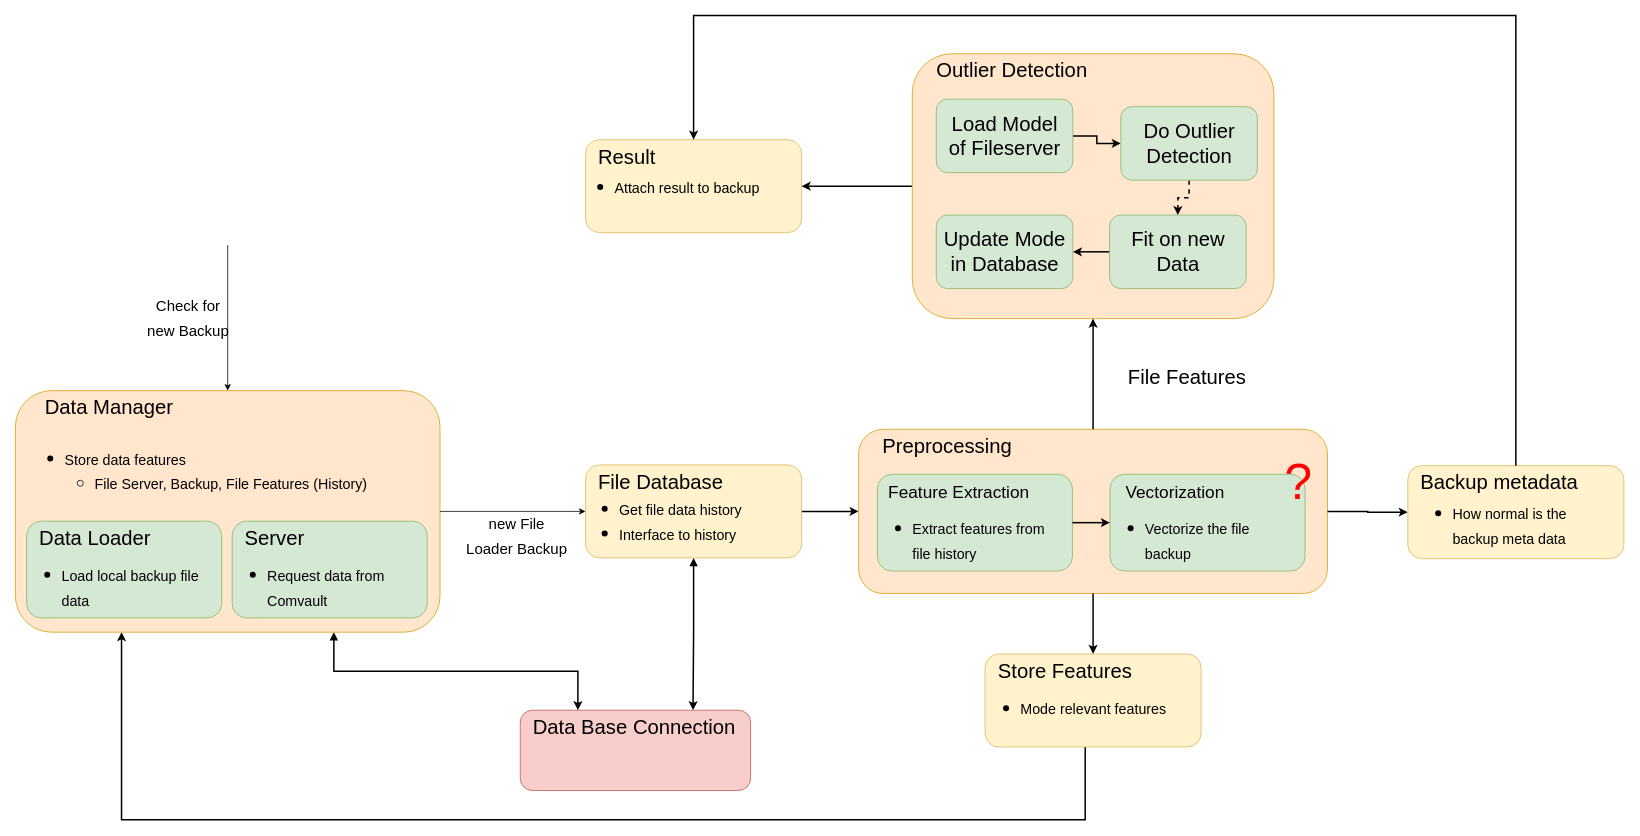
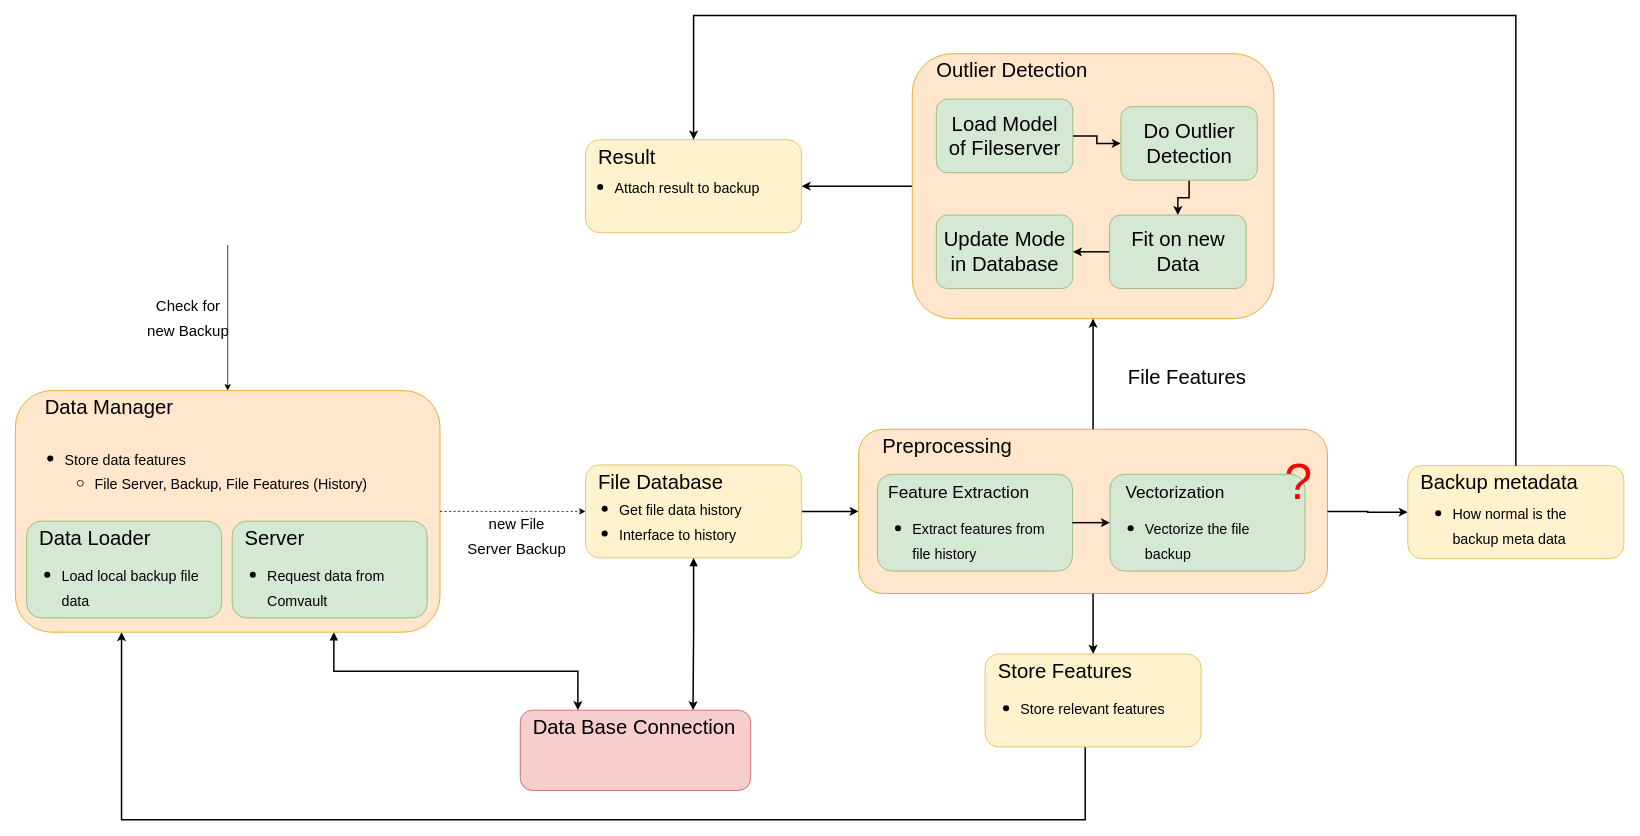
edge "Do Outlier Detection" -> "Fit on new Data": style dashed -> solid
edge "Data Manager" -> "File Database": style solid -> dashed
node "new File Loader Backup": label "new File Loader Backup" -> "new File Server Backup"
node "Mode relevant features": label "Mode relevant features" -> "Store relevant features"
